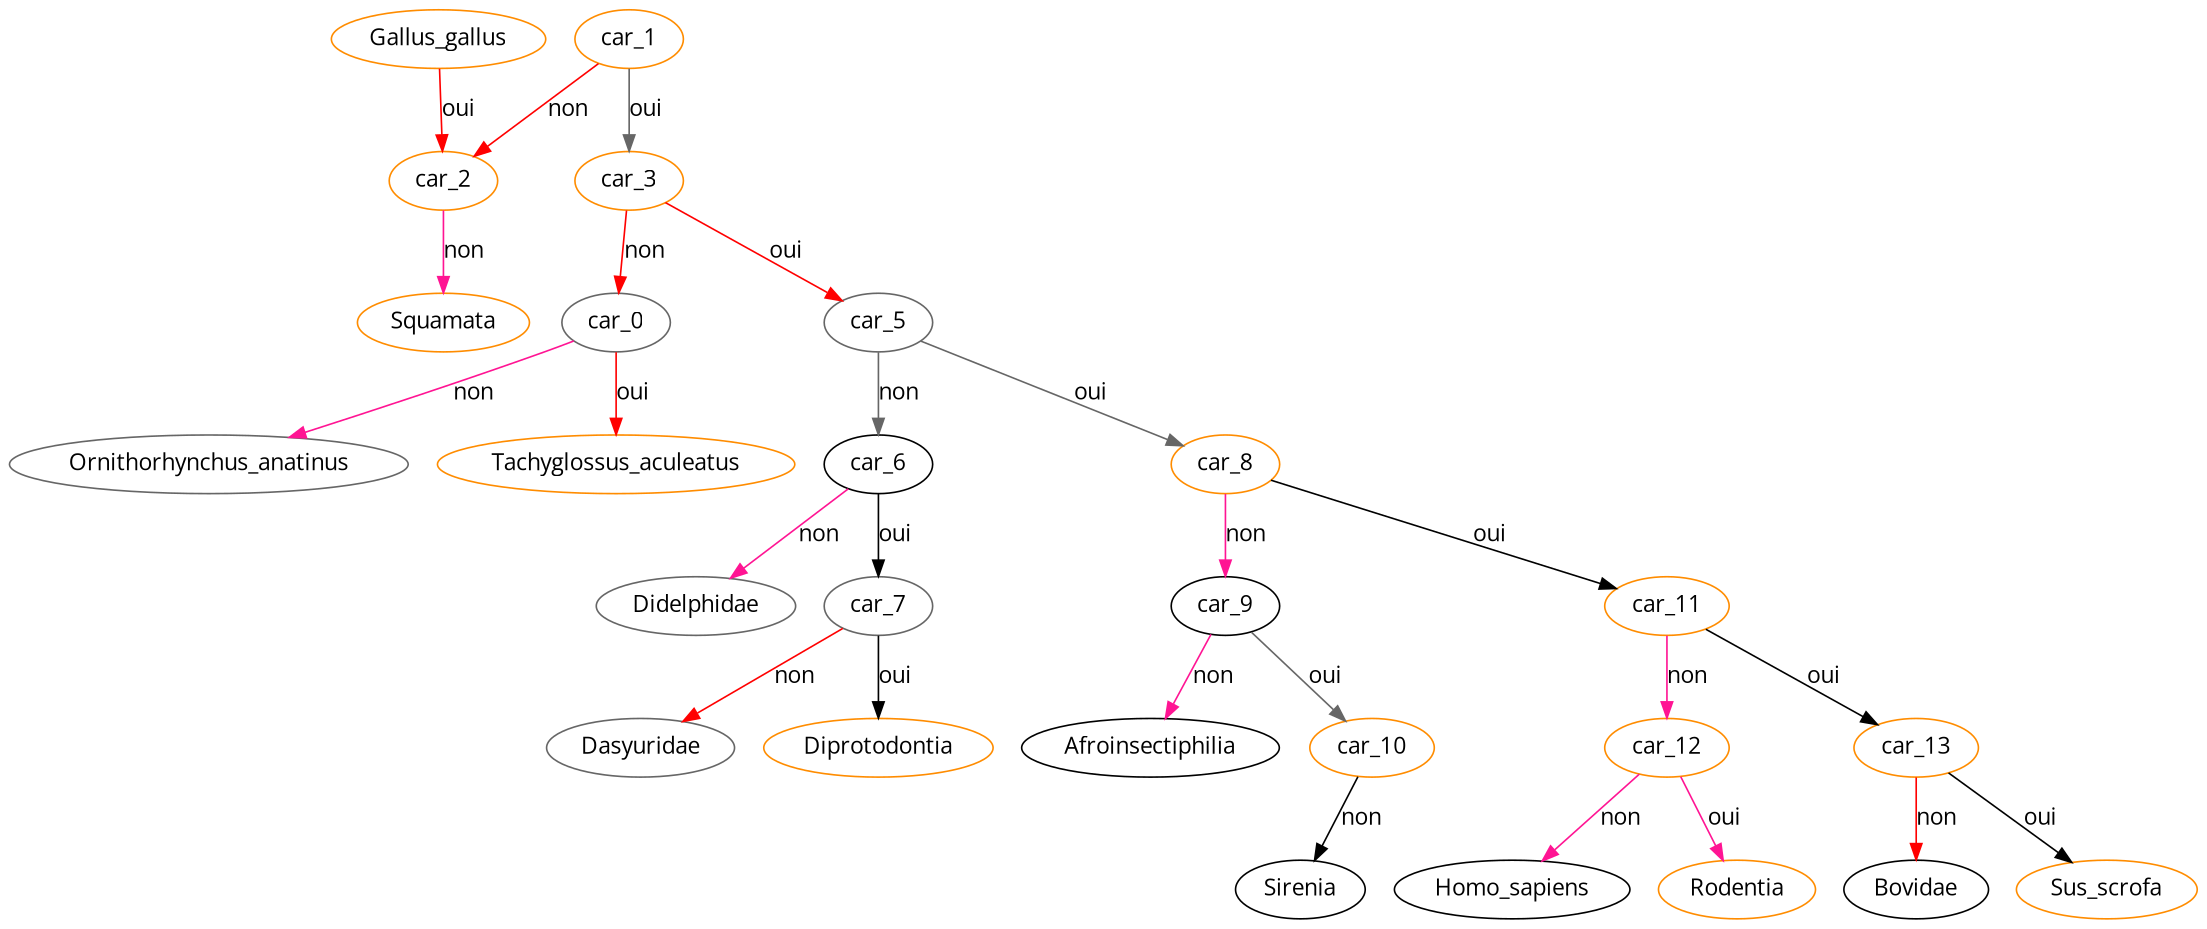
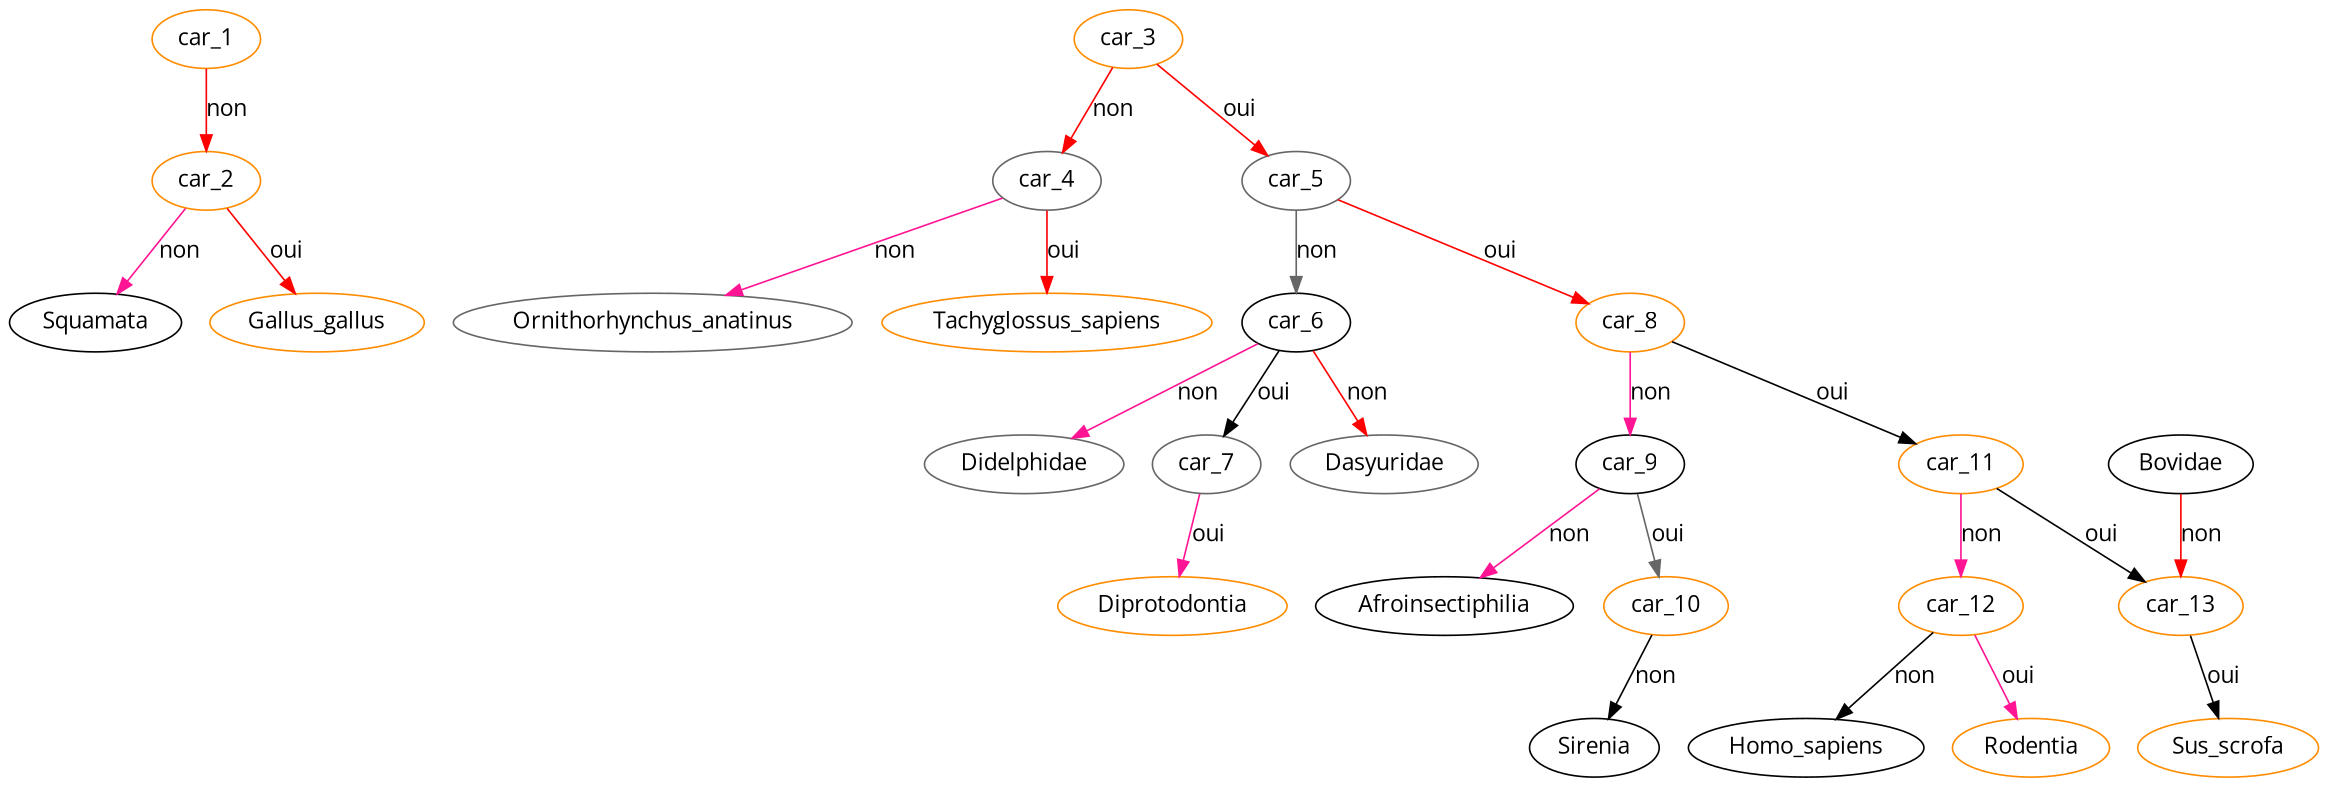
edge "Gallus_gallus" -> "car_2": reversed
edge "car_1" -> "car_3": removed, label "oui"
node "Squamata": color darkorange -> black
node "car_0": label "car_0" -> "car_4"
edge "car_5" -> "car_8": color gray40 -> red
node "Tachyglossus_aculeatus": label "Tachyglossus_aculeatus" -> "Tachyglossus_sapiens"
edge "car_7" -> "Diprotodontia": color black -> deeppink
edge "car_7" -> "Dasyuridae": now "car_6" -> "Dasyuridae"
edge "car_13" -> "Bovidae": reversed
edge "car_12" -> "Homo_sapiens": color deeppink -> black
